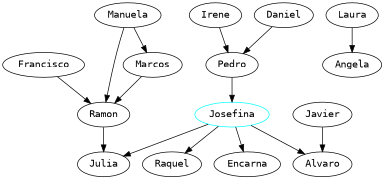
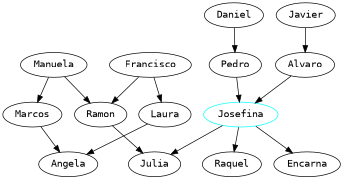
node "Irene": removed
edge "Francisco" -> "Laura": added
edge "Marcos" -> "Ramon": now "Marcos" -> "Angela"
edge "Josefina" -> "Alvaro": reversed
